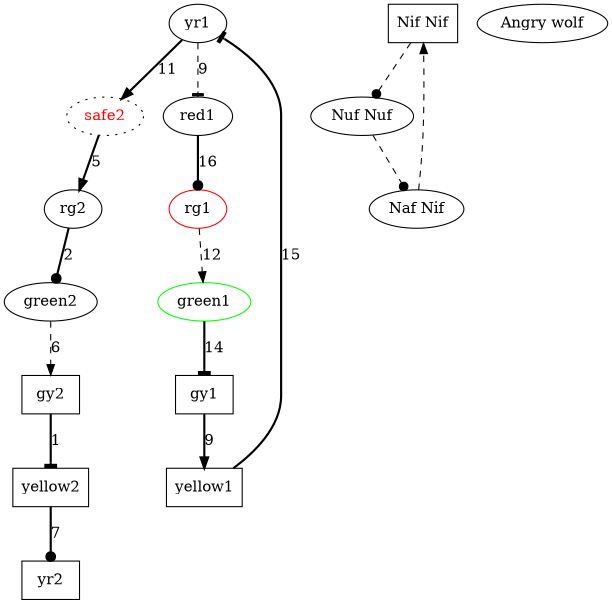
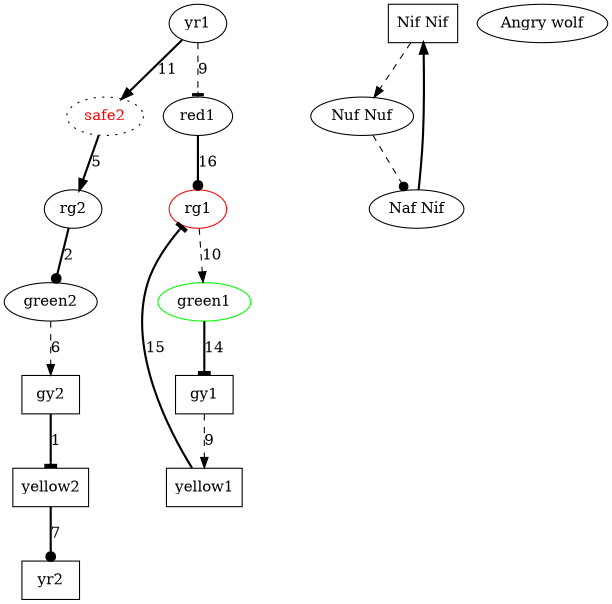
edge "Nif Nif" -> "Nuf Nuf": arrowhead dot -> normal
edge "Naf Nif" -> "Nif Nif": style dashed -> bold
edge "yellow1" -> "yr1": now "yellow1" -> "rg1"
edge "rg1" -> "green1": label "12" -> "10"
edge "gy1" -> "yellow1": style bold -> dashed
